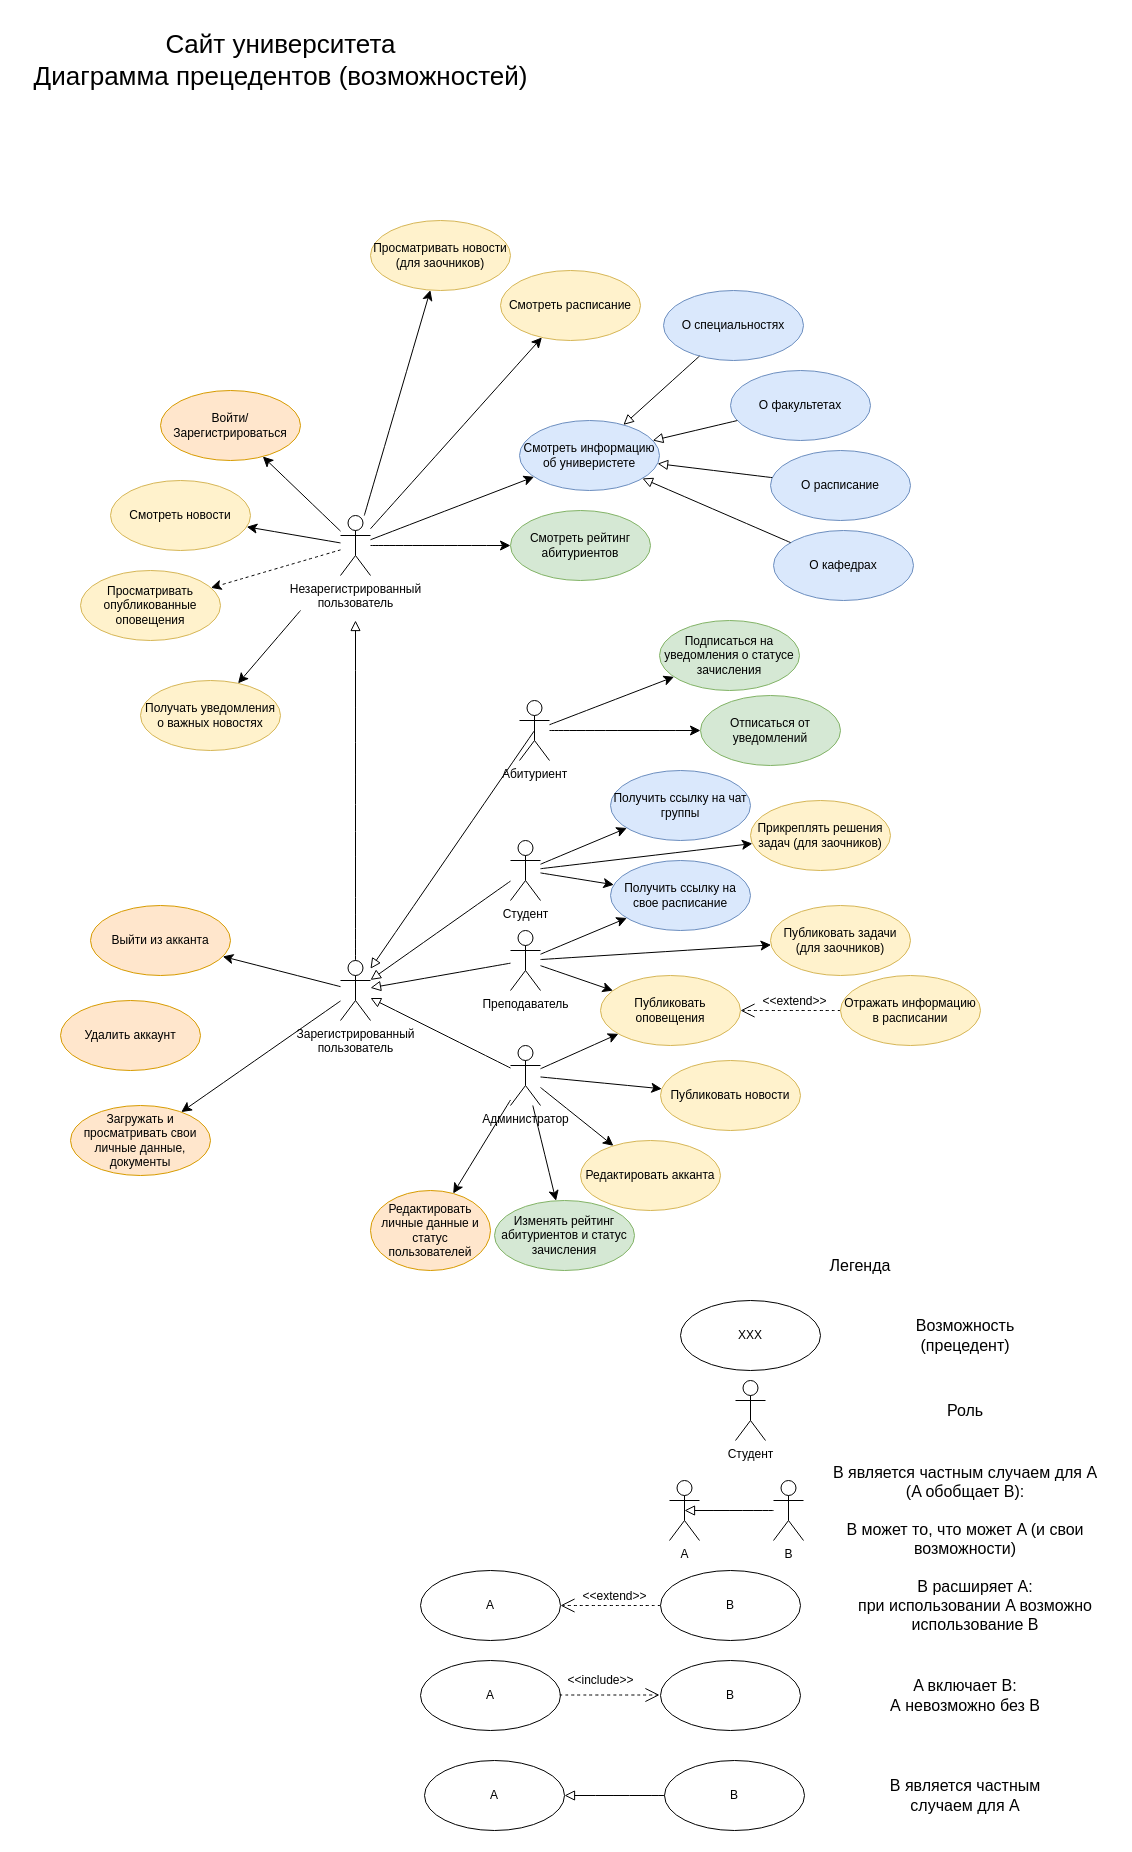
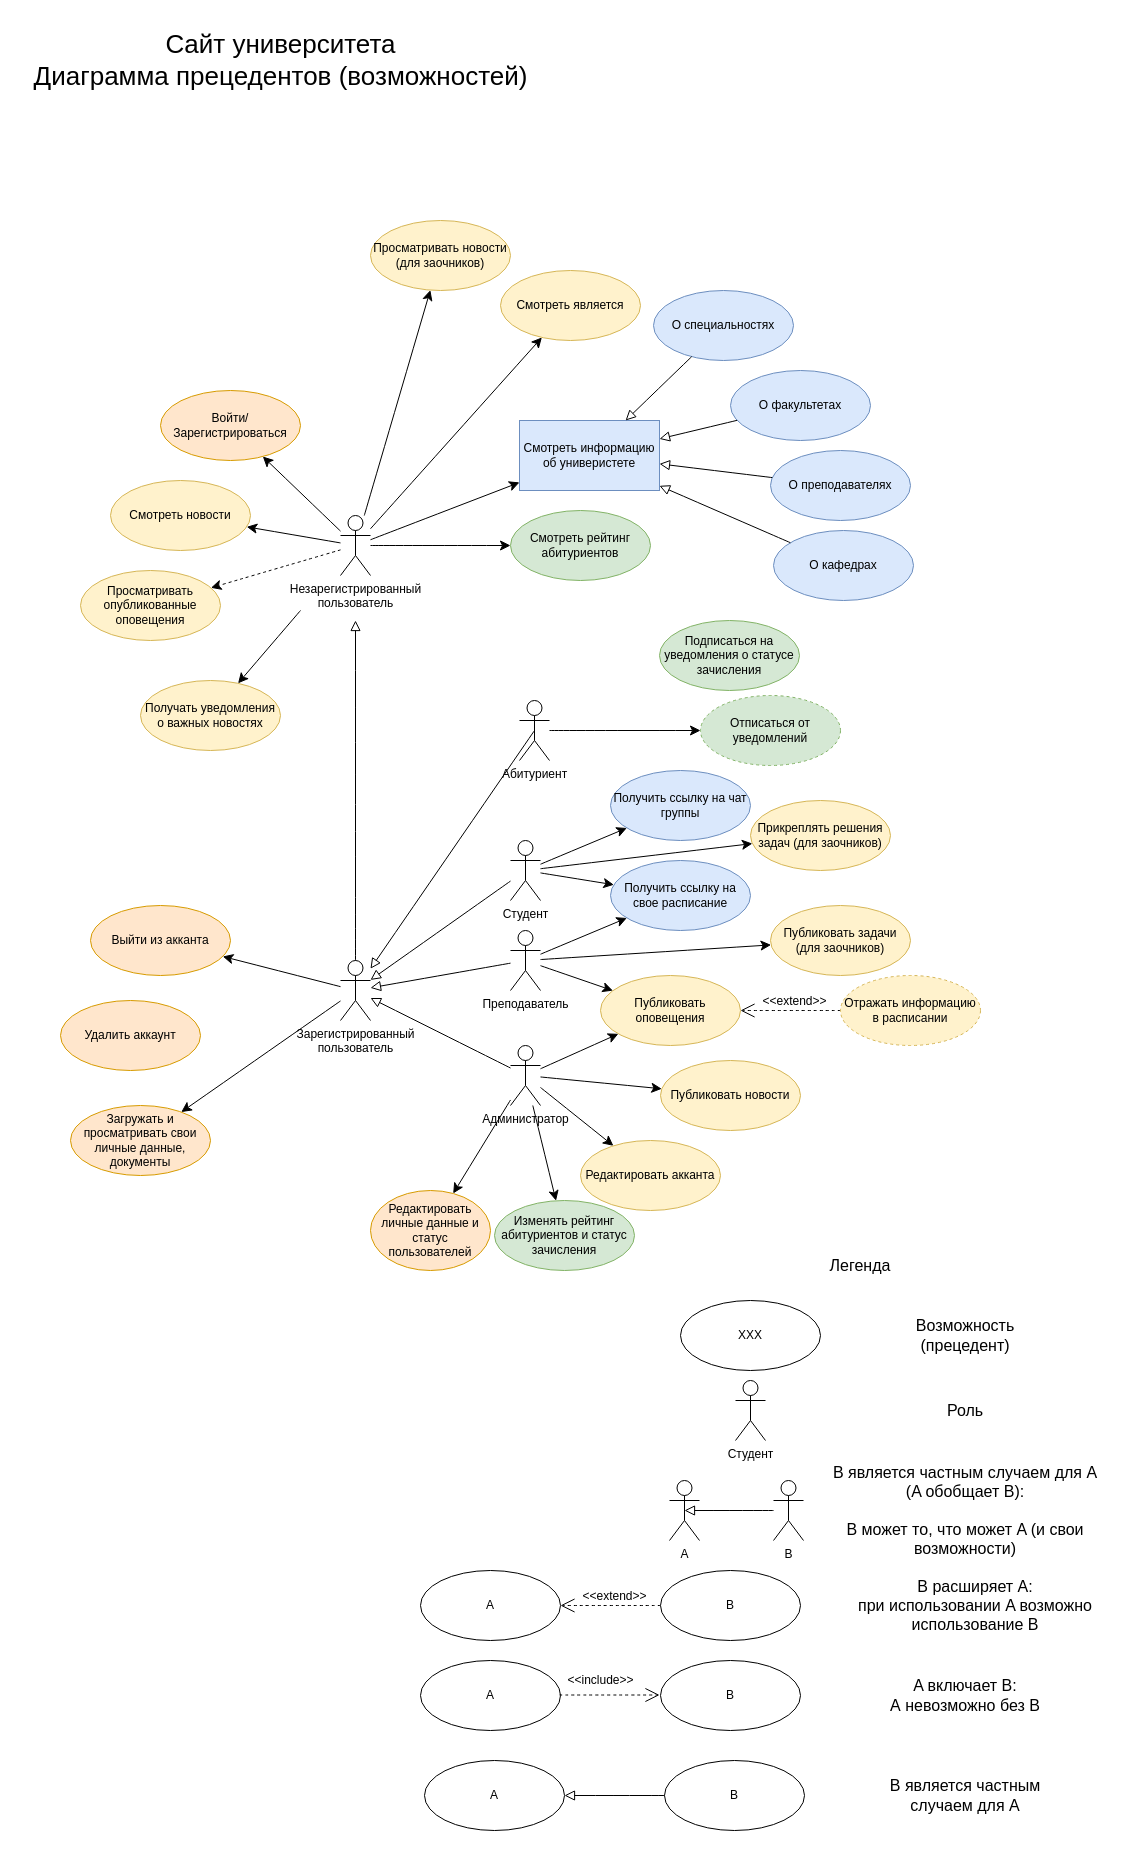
node "Смотреть расписание": label "Смотреть расписание" -> "Смотреть является"
node "О специальностях": moved (734, 326) -> (724, 326)
node "Смотреть информацию об универистете": shape ellipse -> rectangle
node "О расписание": label "О расписание" -> "О преподавателях"
edge "Абитуриент" -> "Подписаться на уведомления о статусе зачисления": removed
node "Отписаться от уведомлений": style solid -> dashed
node "Отражать информацию в расписании": style solid -> dashed
